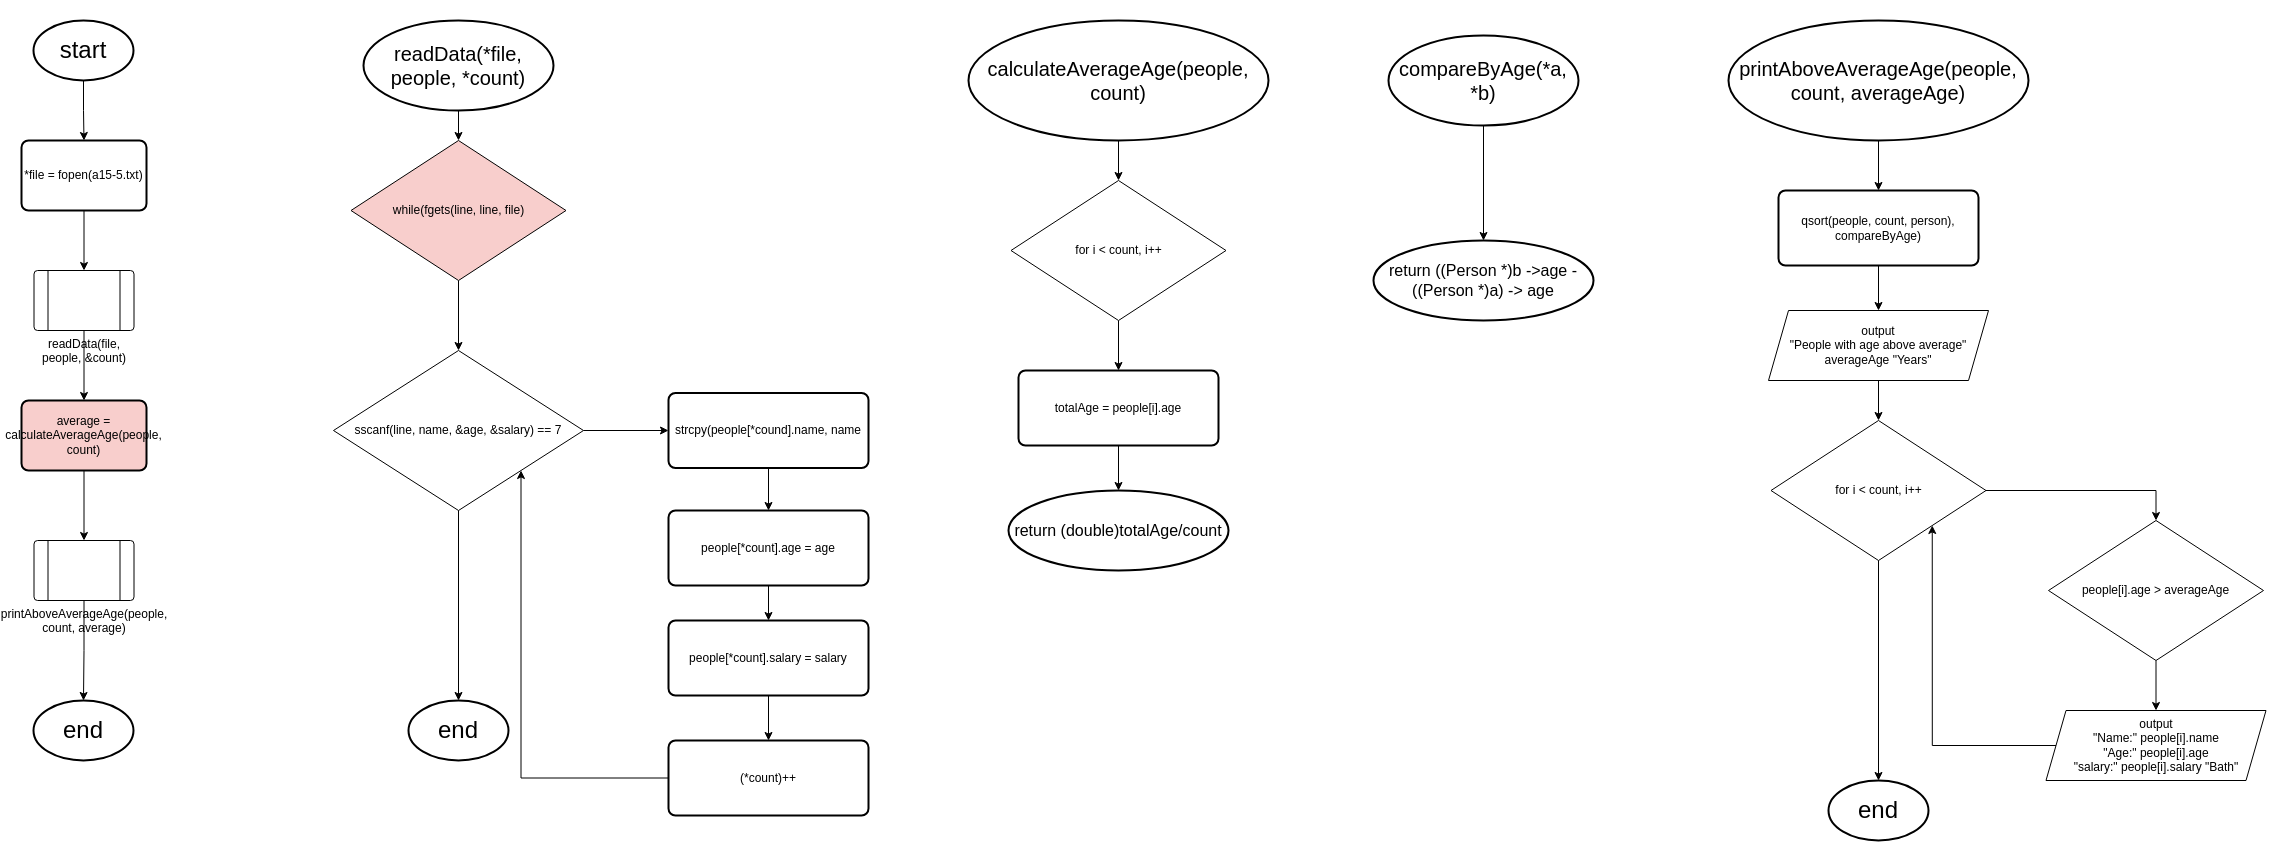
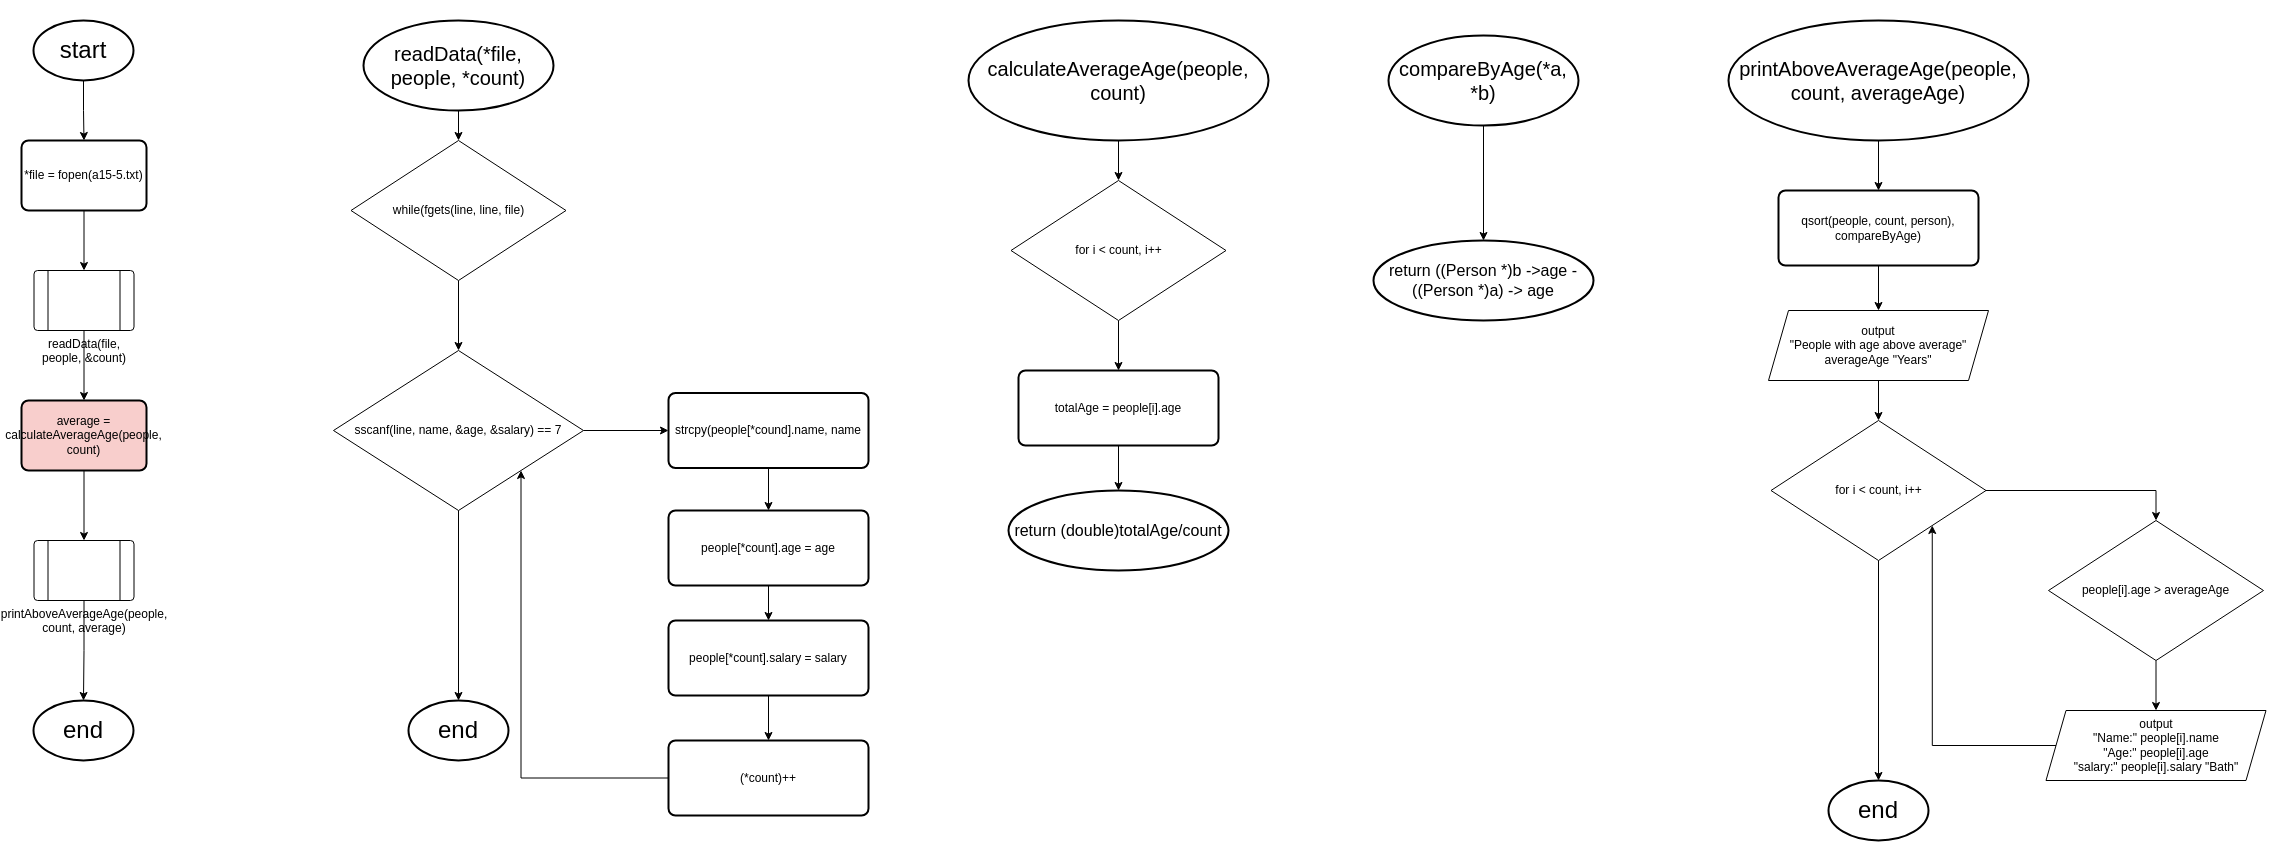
node "while(fgets(line, line, file)": fillcolor #f8cecc -> #ffffff
